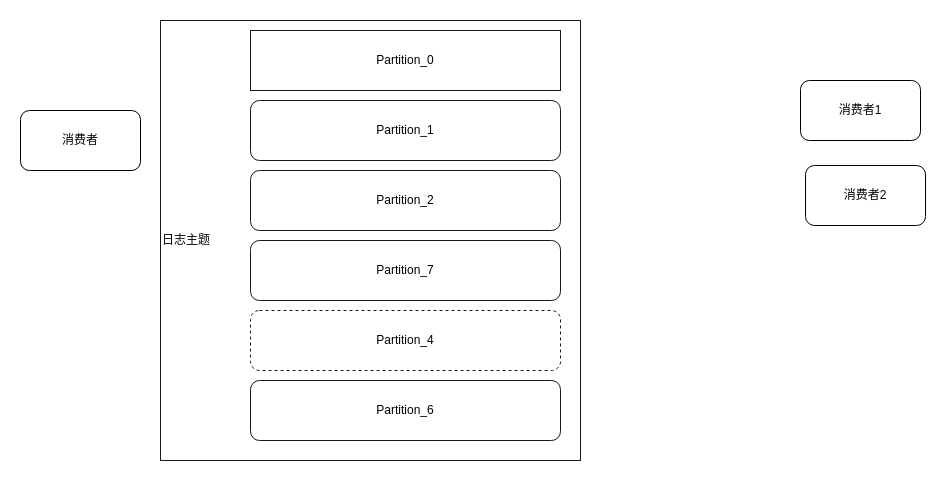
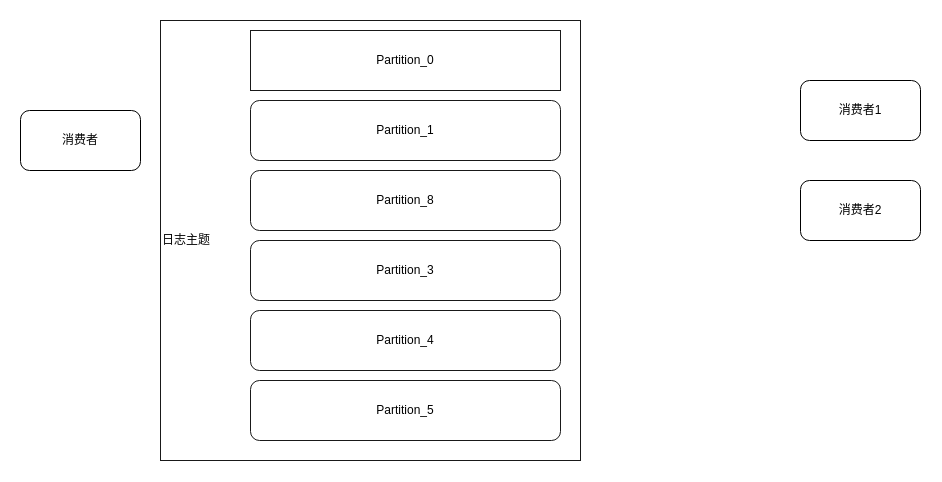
node "消费者2": moved (866, 196) -> (861, 211)
node "Partition_2": label "Partition_2" -> "Partition_8"
node "Partition_7": label "Partition_7" -> "Partition_3"
node "Partition_4": style dashed -> solid
node "Partition_6": label "Partition_6" -> "Partition_5"
